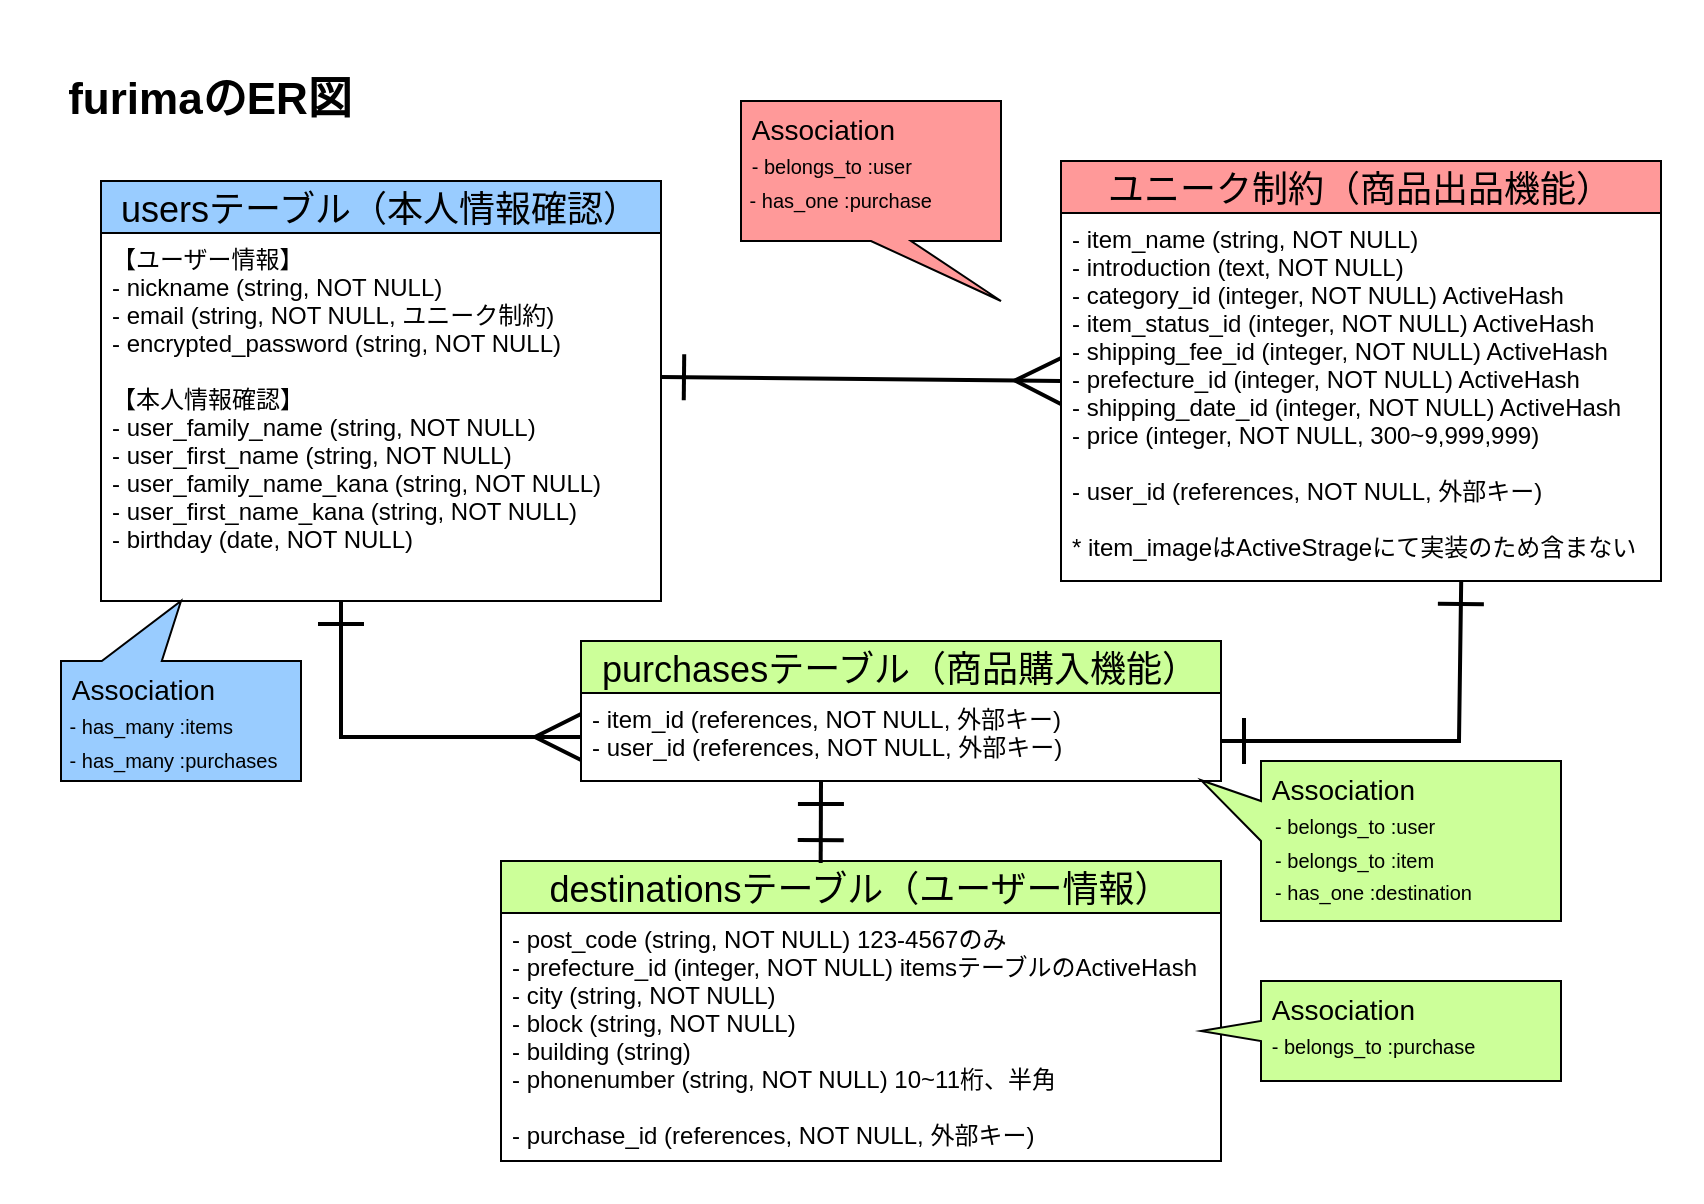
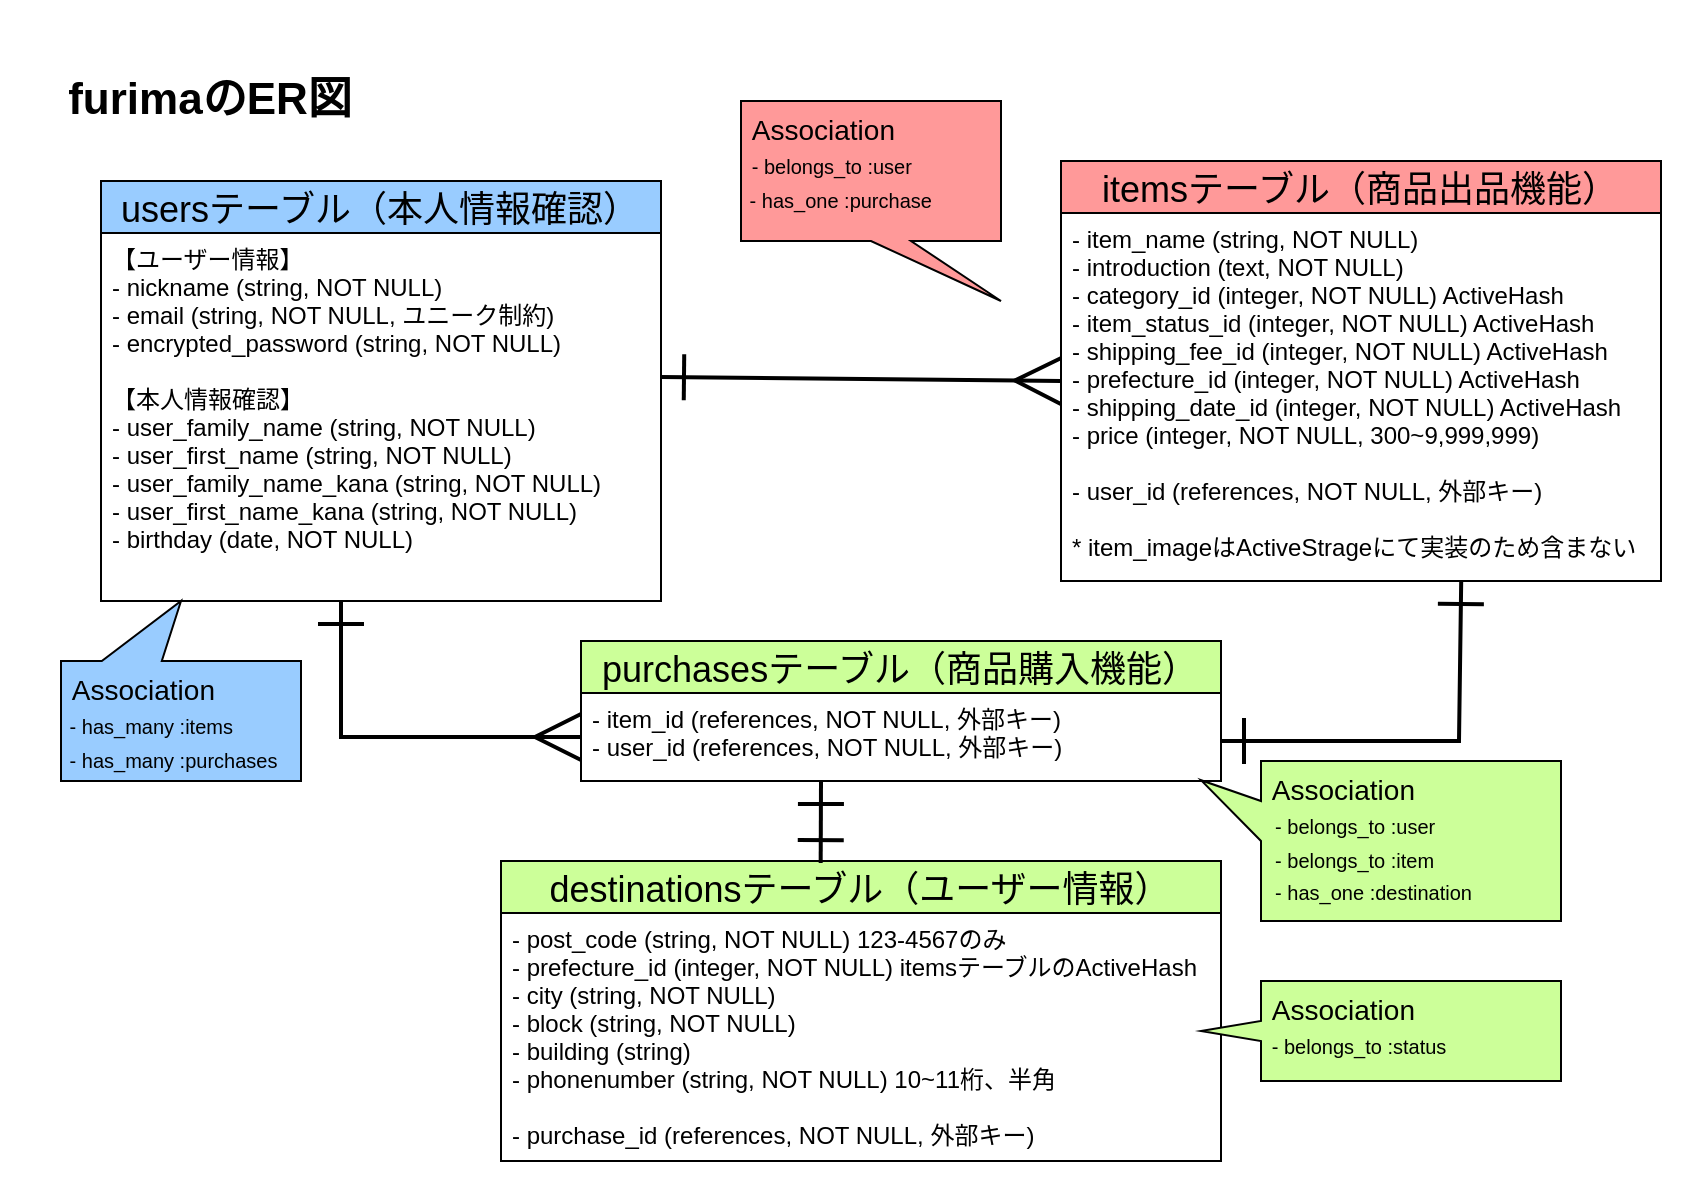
node "ユニーク制約（商品出品機能）": label "ユニーク制約（商品出品機能）" -> "itemsテーブル（商品出品機能）"
node "Association - belongs_to :purchase": label "Association - belongs_to :purchase" -> "Association - belongs_to :status"
